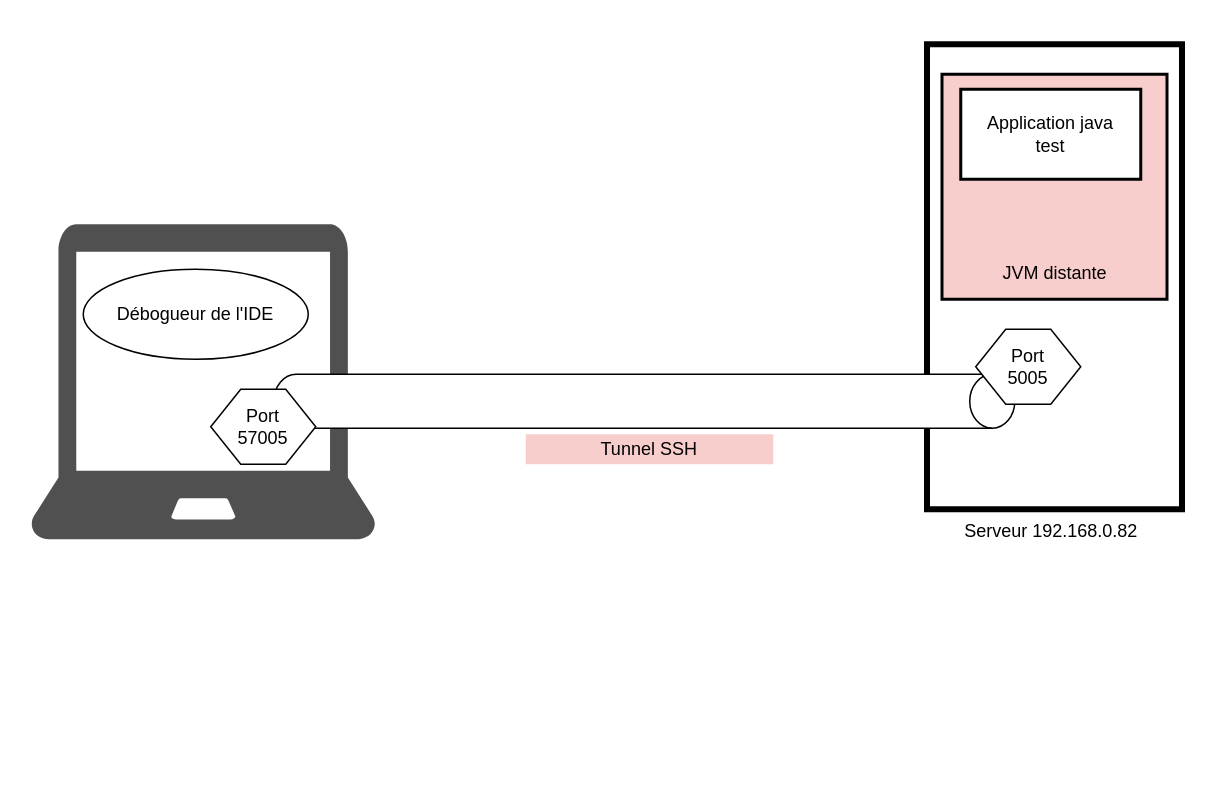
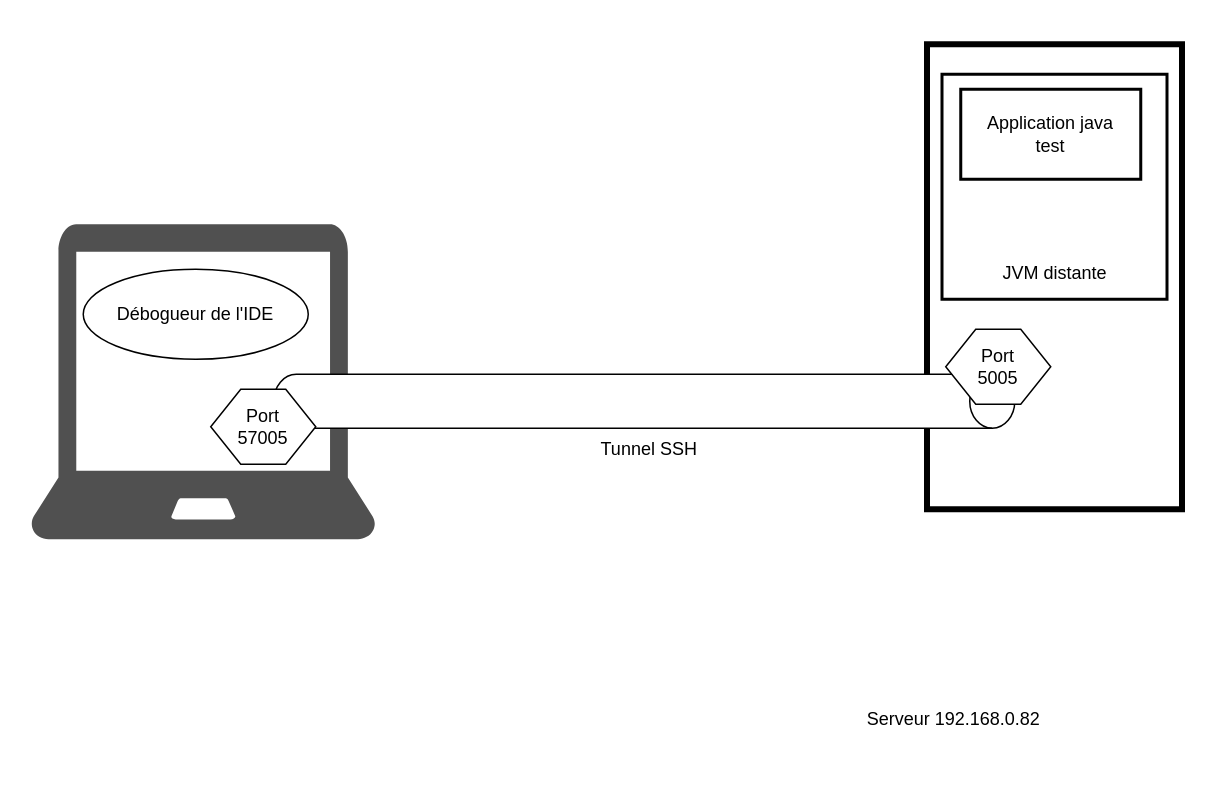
node "JVM distante": fillcolor #f8cecc -> #ffffff
node "Port 5005": moved (1028, 367) -> (998, 367)
node "Tunnel SSH": fillcolor #f8cecc -> #ffffff
node "Serveur 192.168.0.82": moved (1051, 532) -> (953, 719)
